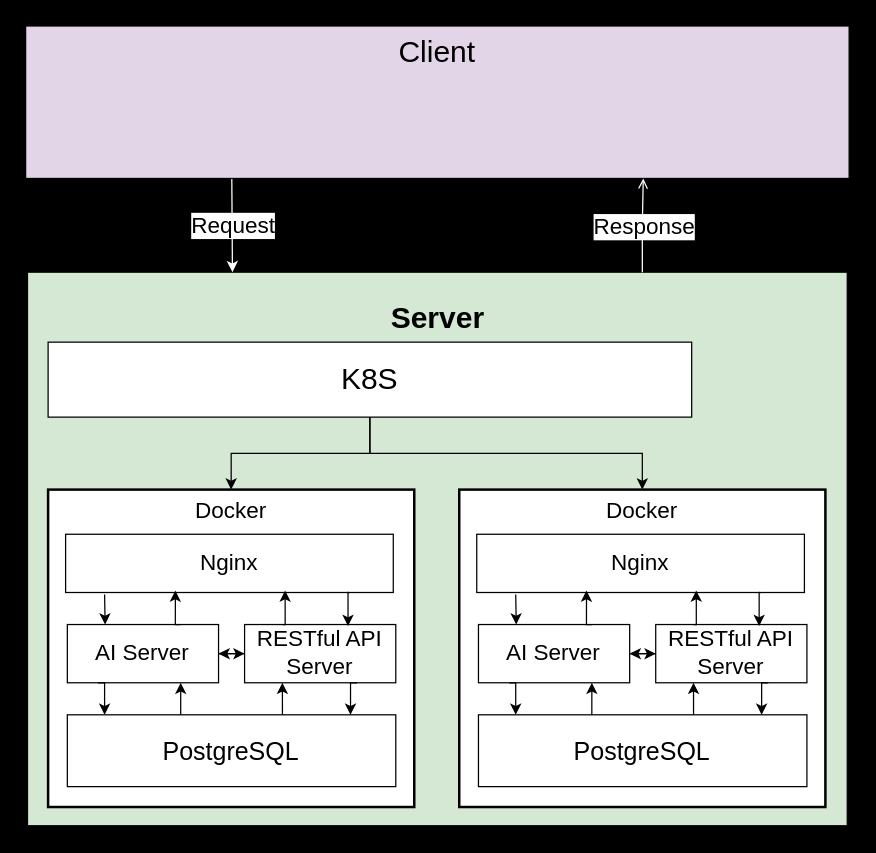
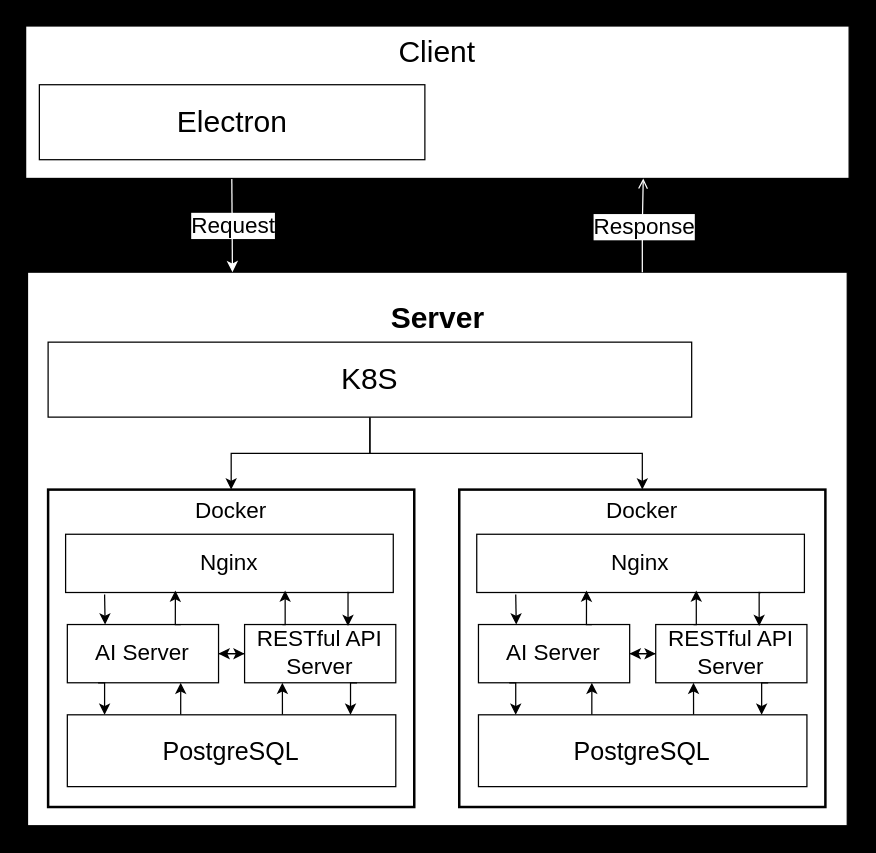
node "Client": fillcolor #e1d5e7 -> #ffffff
node "Electron": added
node "Server": fillcolor #d5e8d4 -> #ffffff
